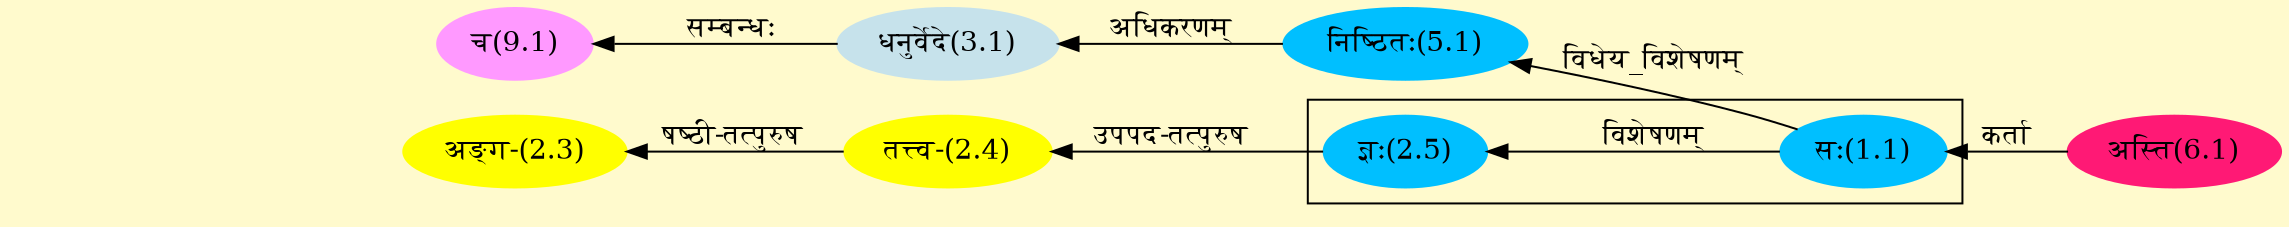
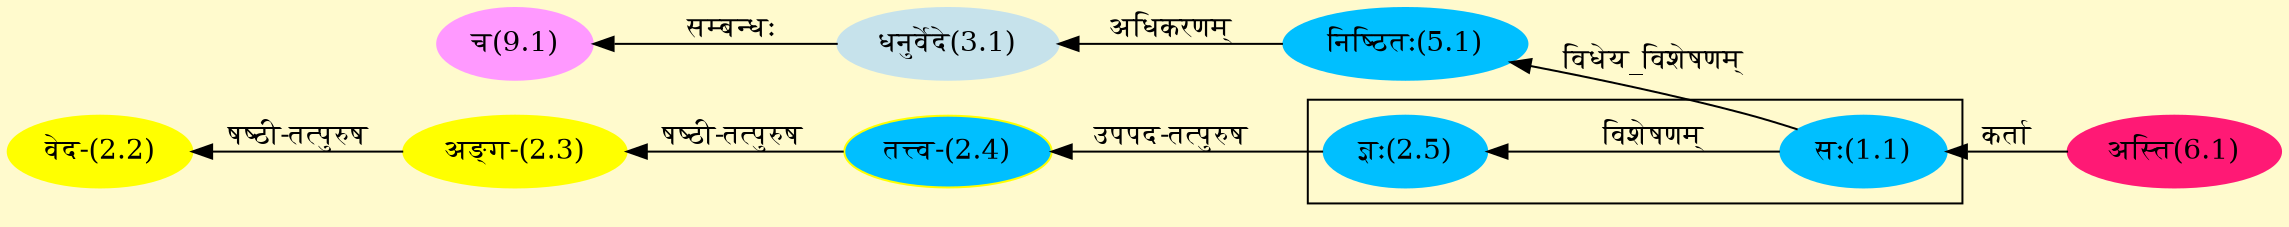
node "वेद-(2.2)": added
node "तत्त्व-(2.4)": fillcolor #ffff00 -> #00bfff
